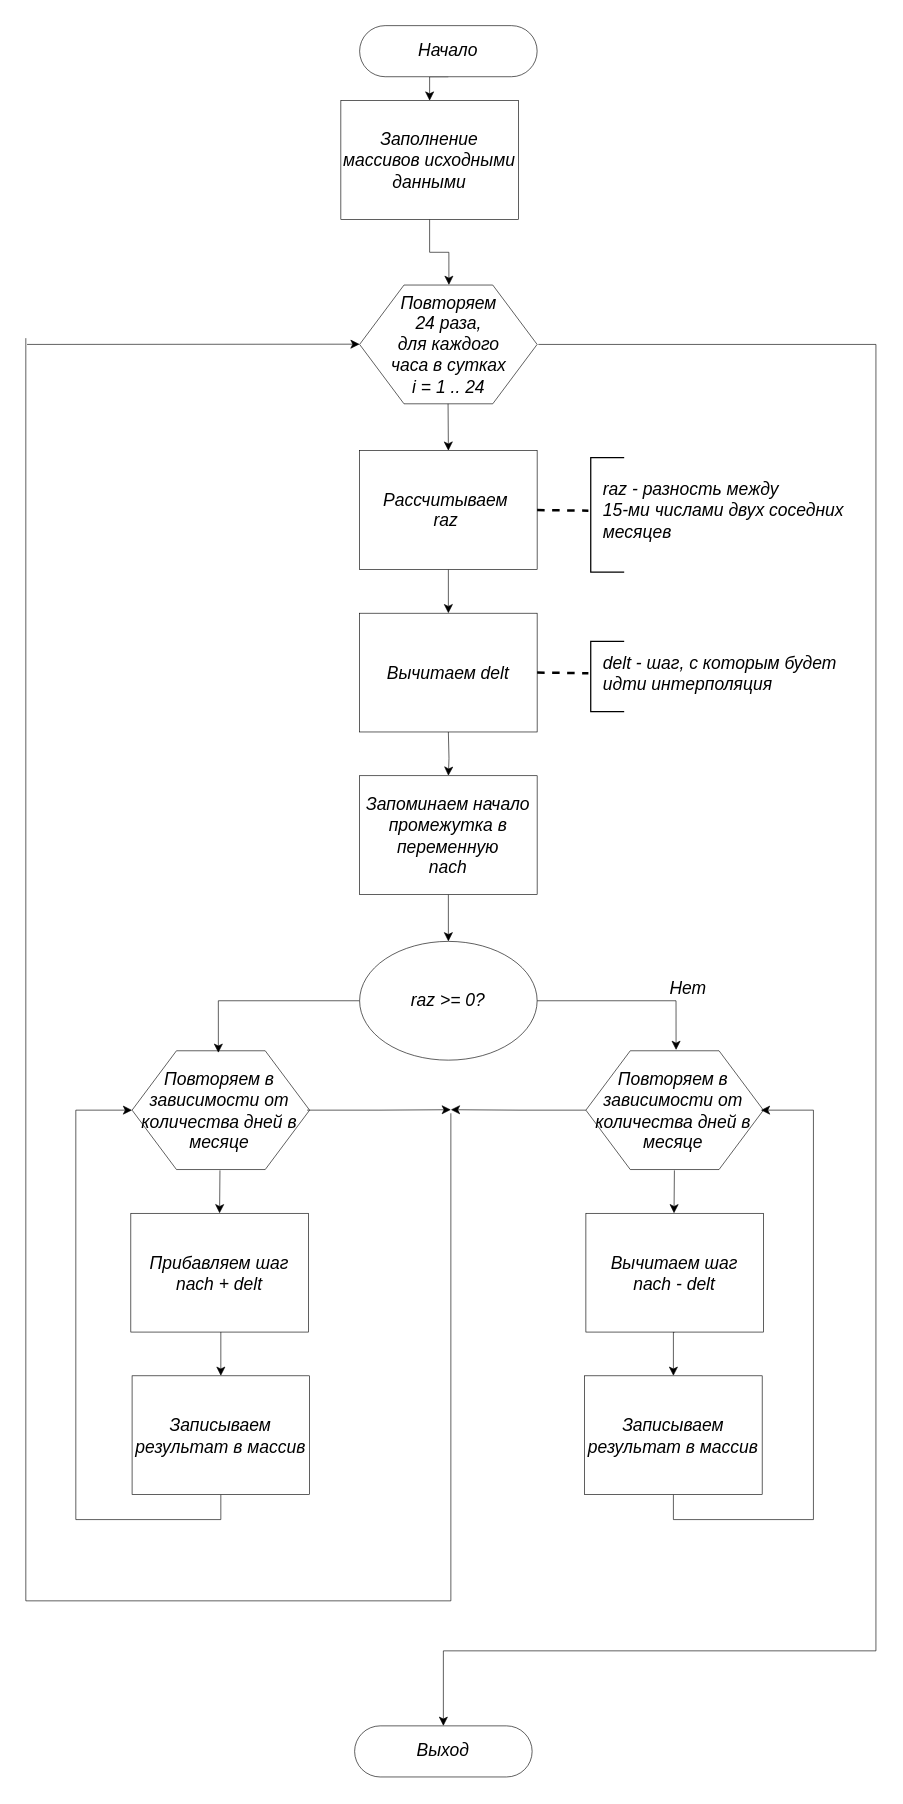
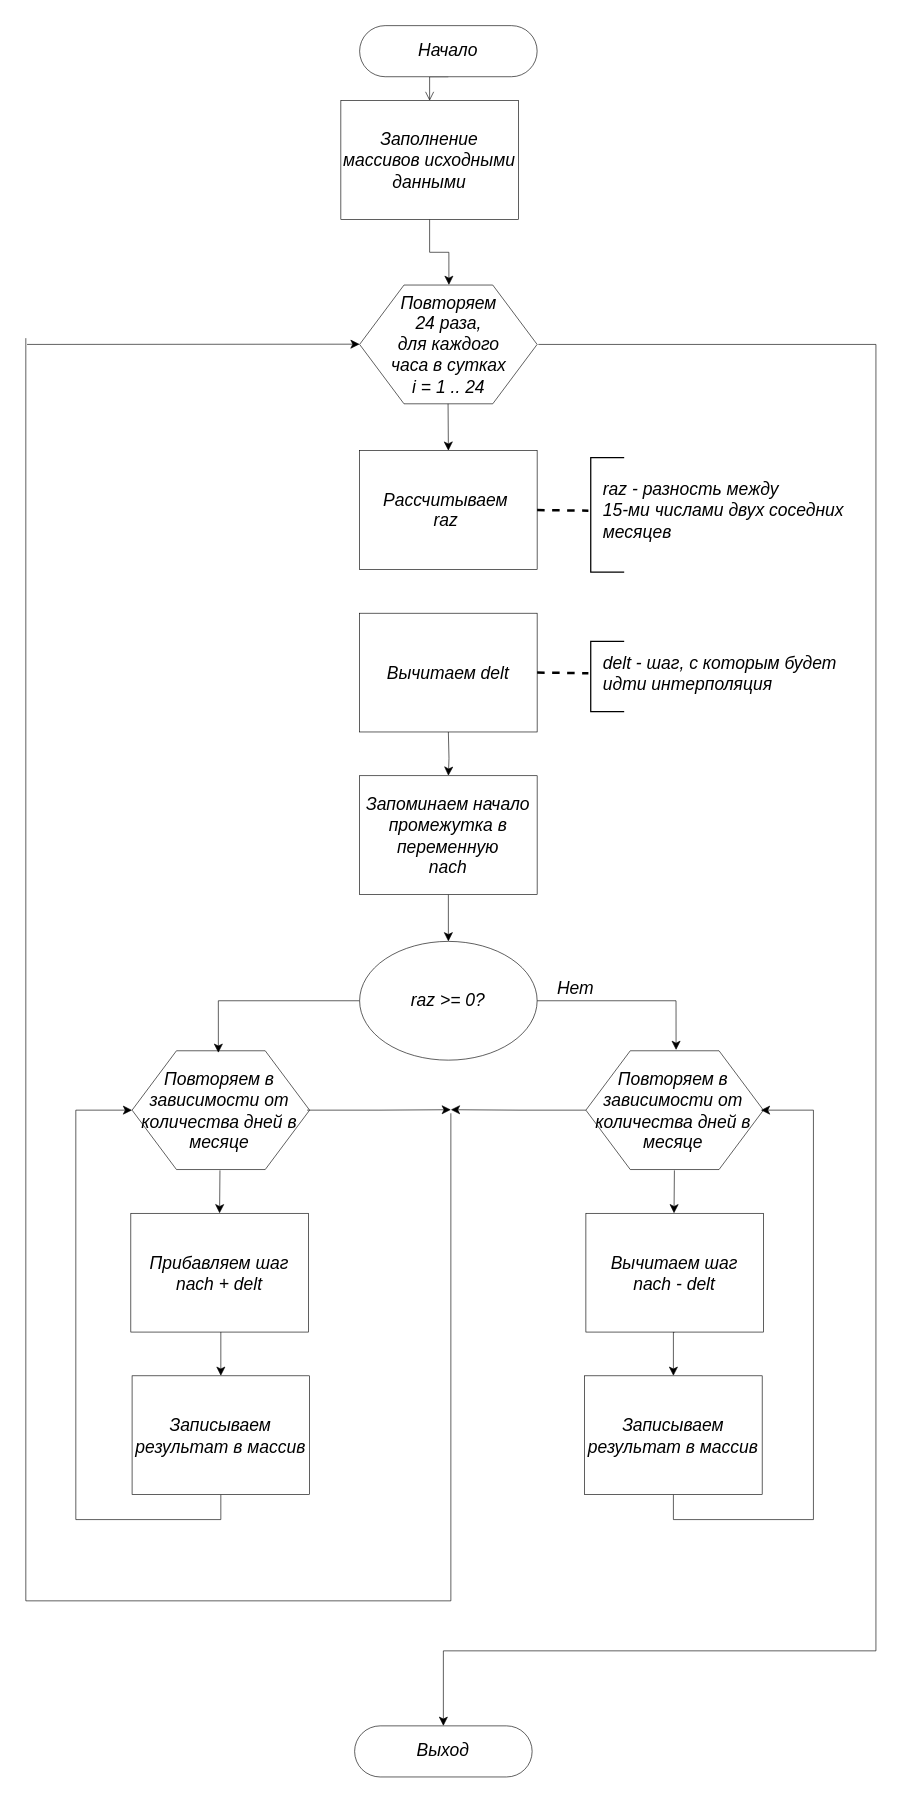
edge "Начало" -> "Заполнение массивов исходными данными": arrowhead classic -> open
edge "Рассчитываем raz" -> "Вычитаем delt": removed
node "Нет": moved (688, 988) -> (576, 988)
